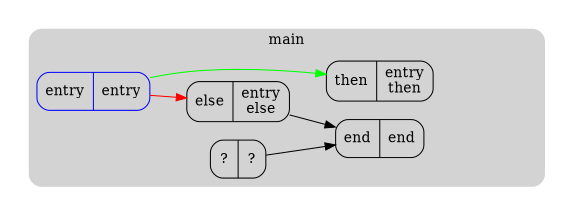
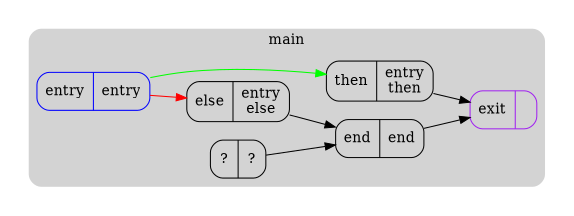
node "exit": added
